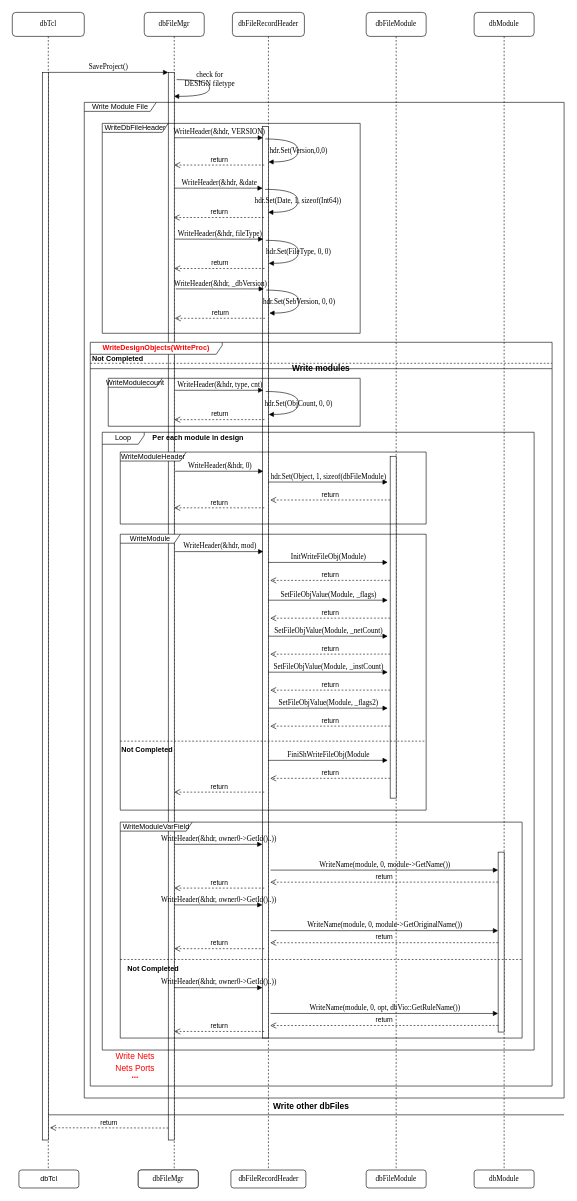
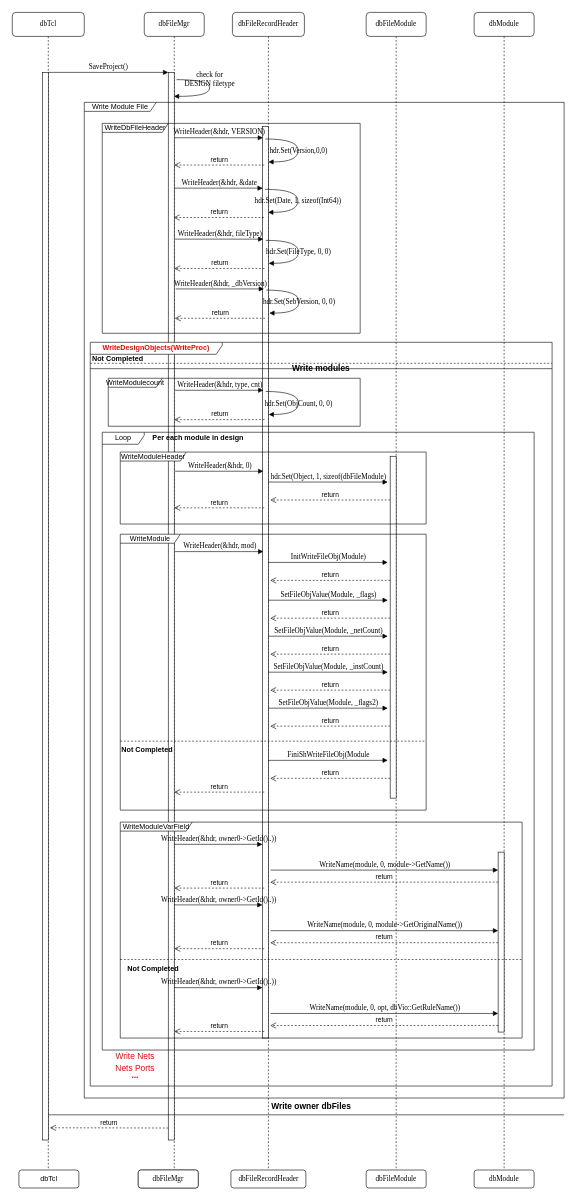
node "Write other dbFiles": label "Write other dbFiles" -> "Write owner dbFiles"
